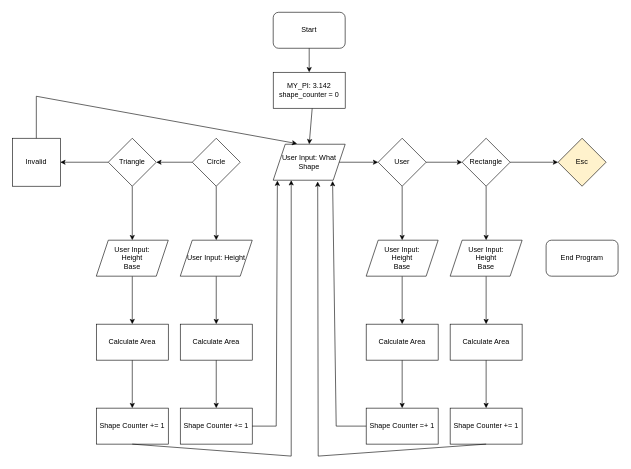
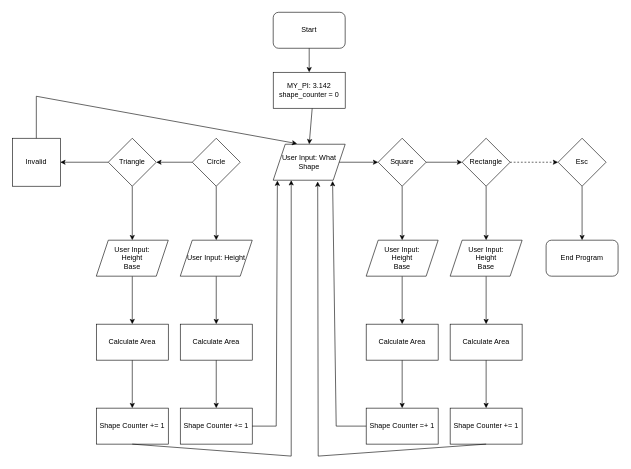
node "User": label "User" -> "Square"
edge "Rectangle" -> "Esc": style solid -> dashed
node "Esc": fillcolor #fff2cc -> #ffffff
edge "Esc" -> "End Program": added
